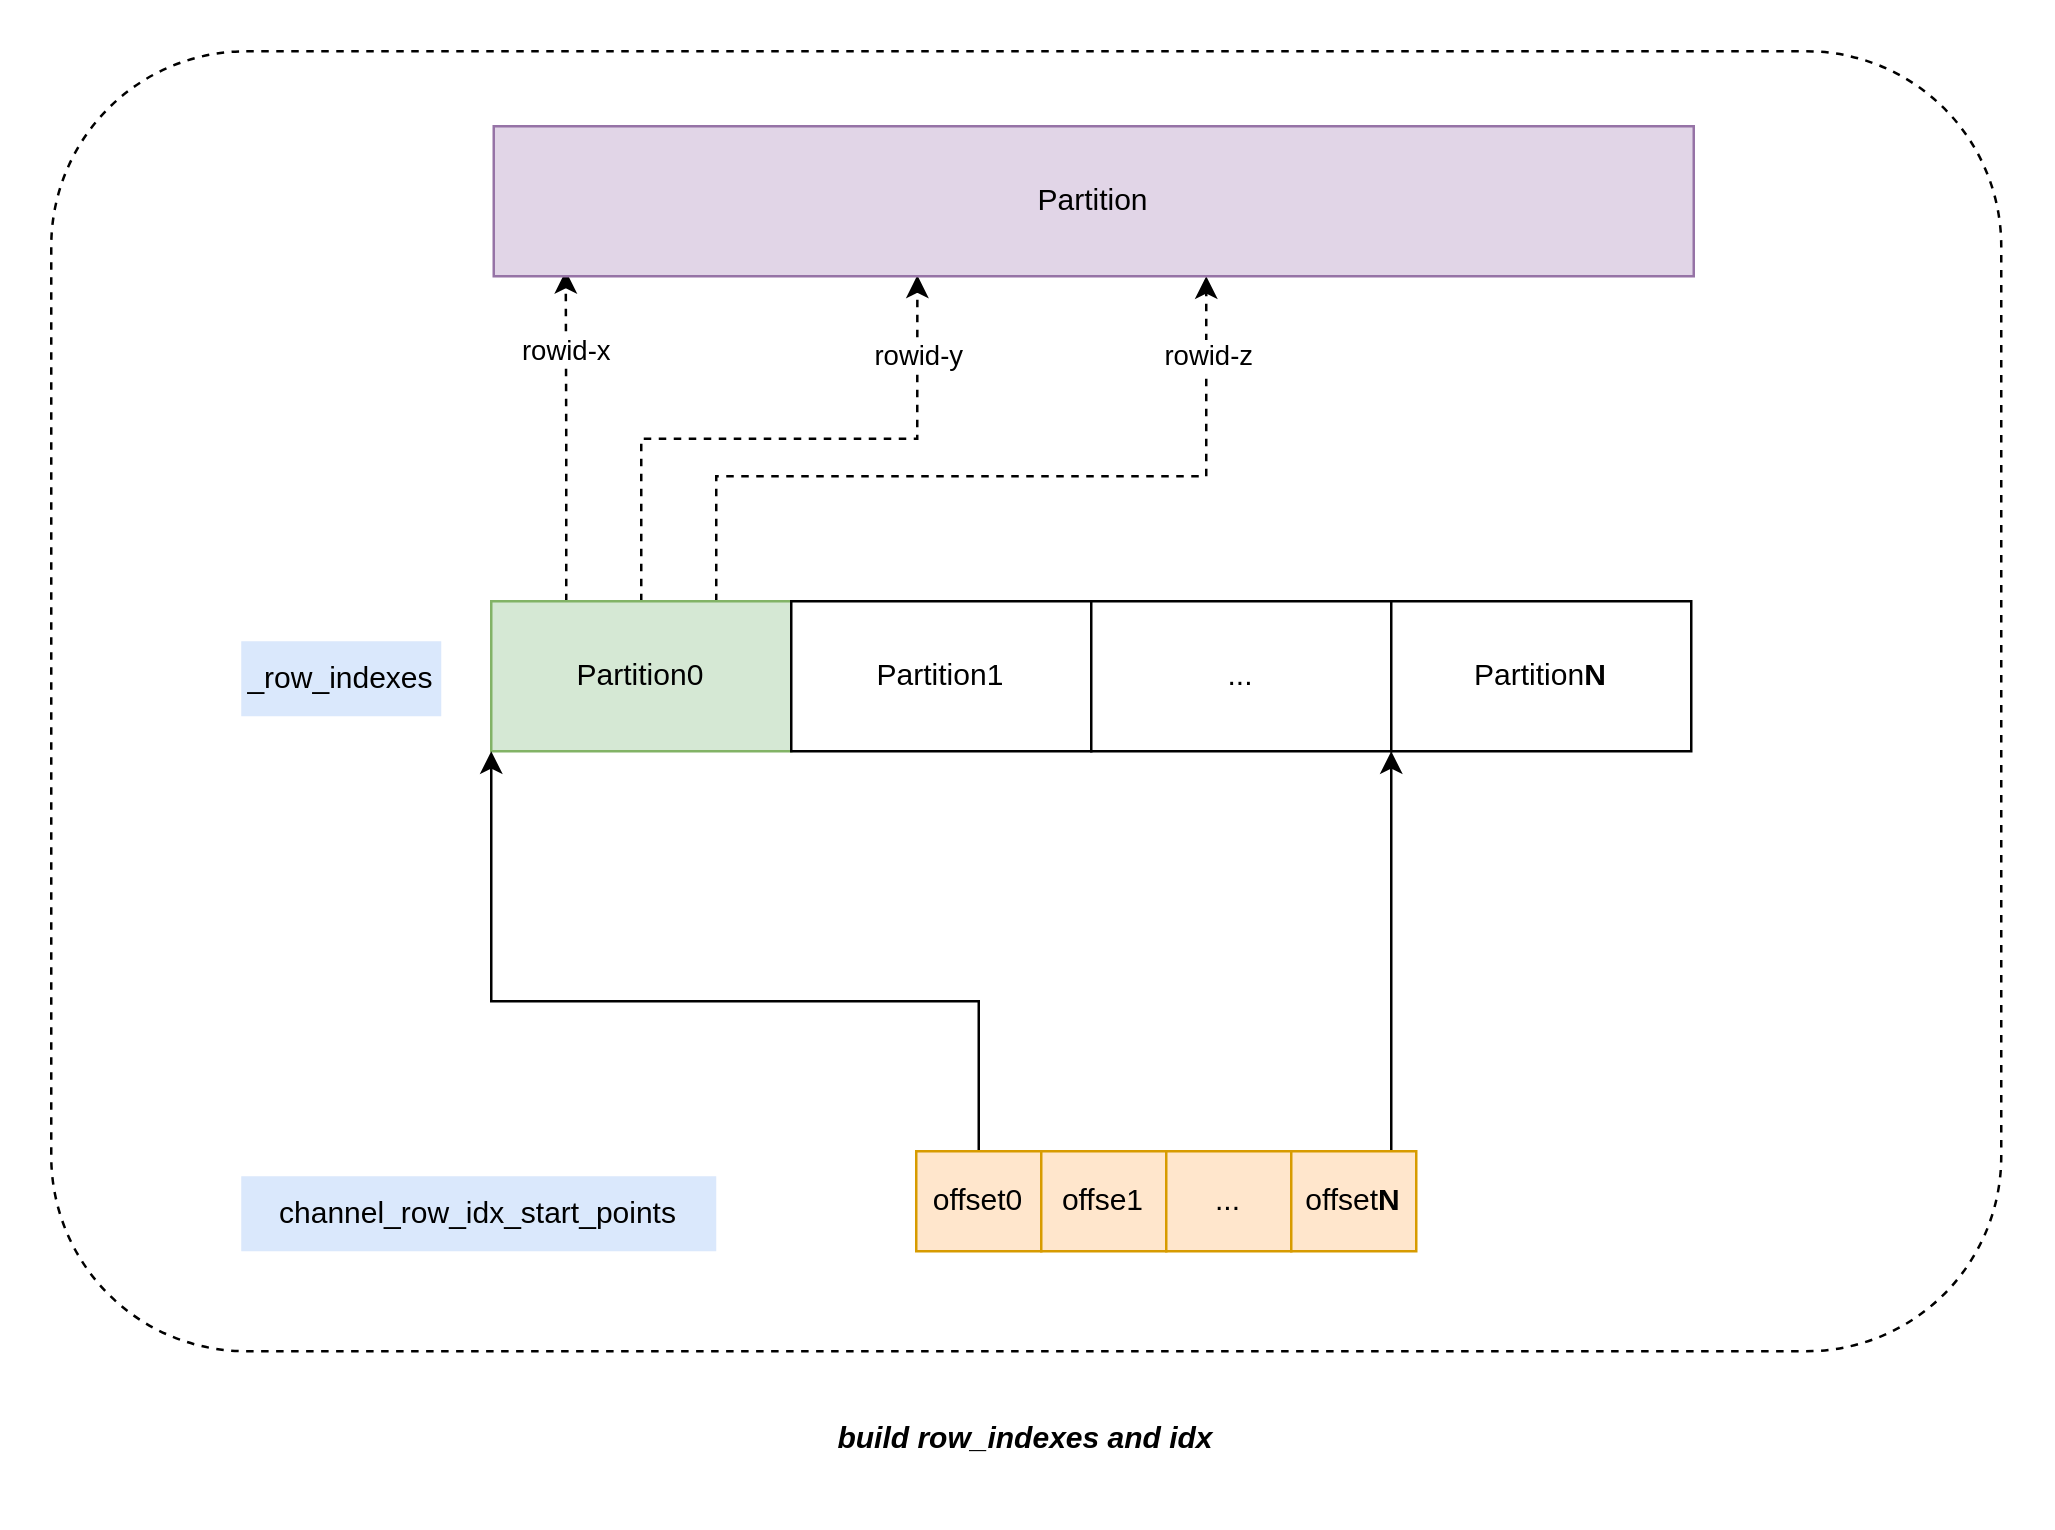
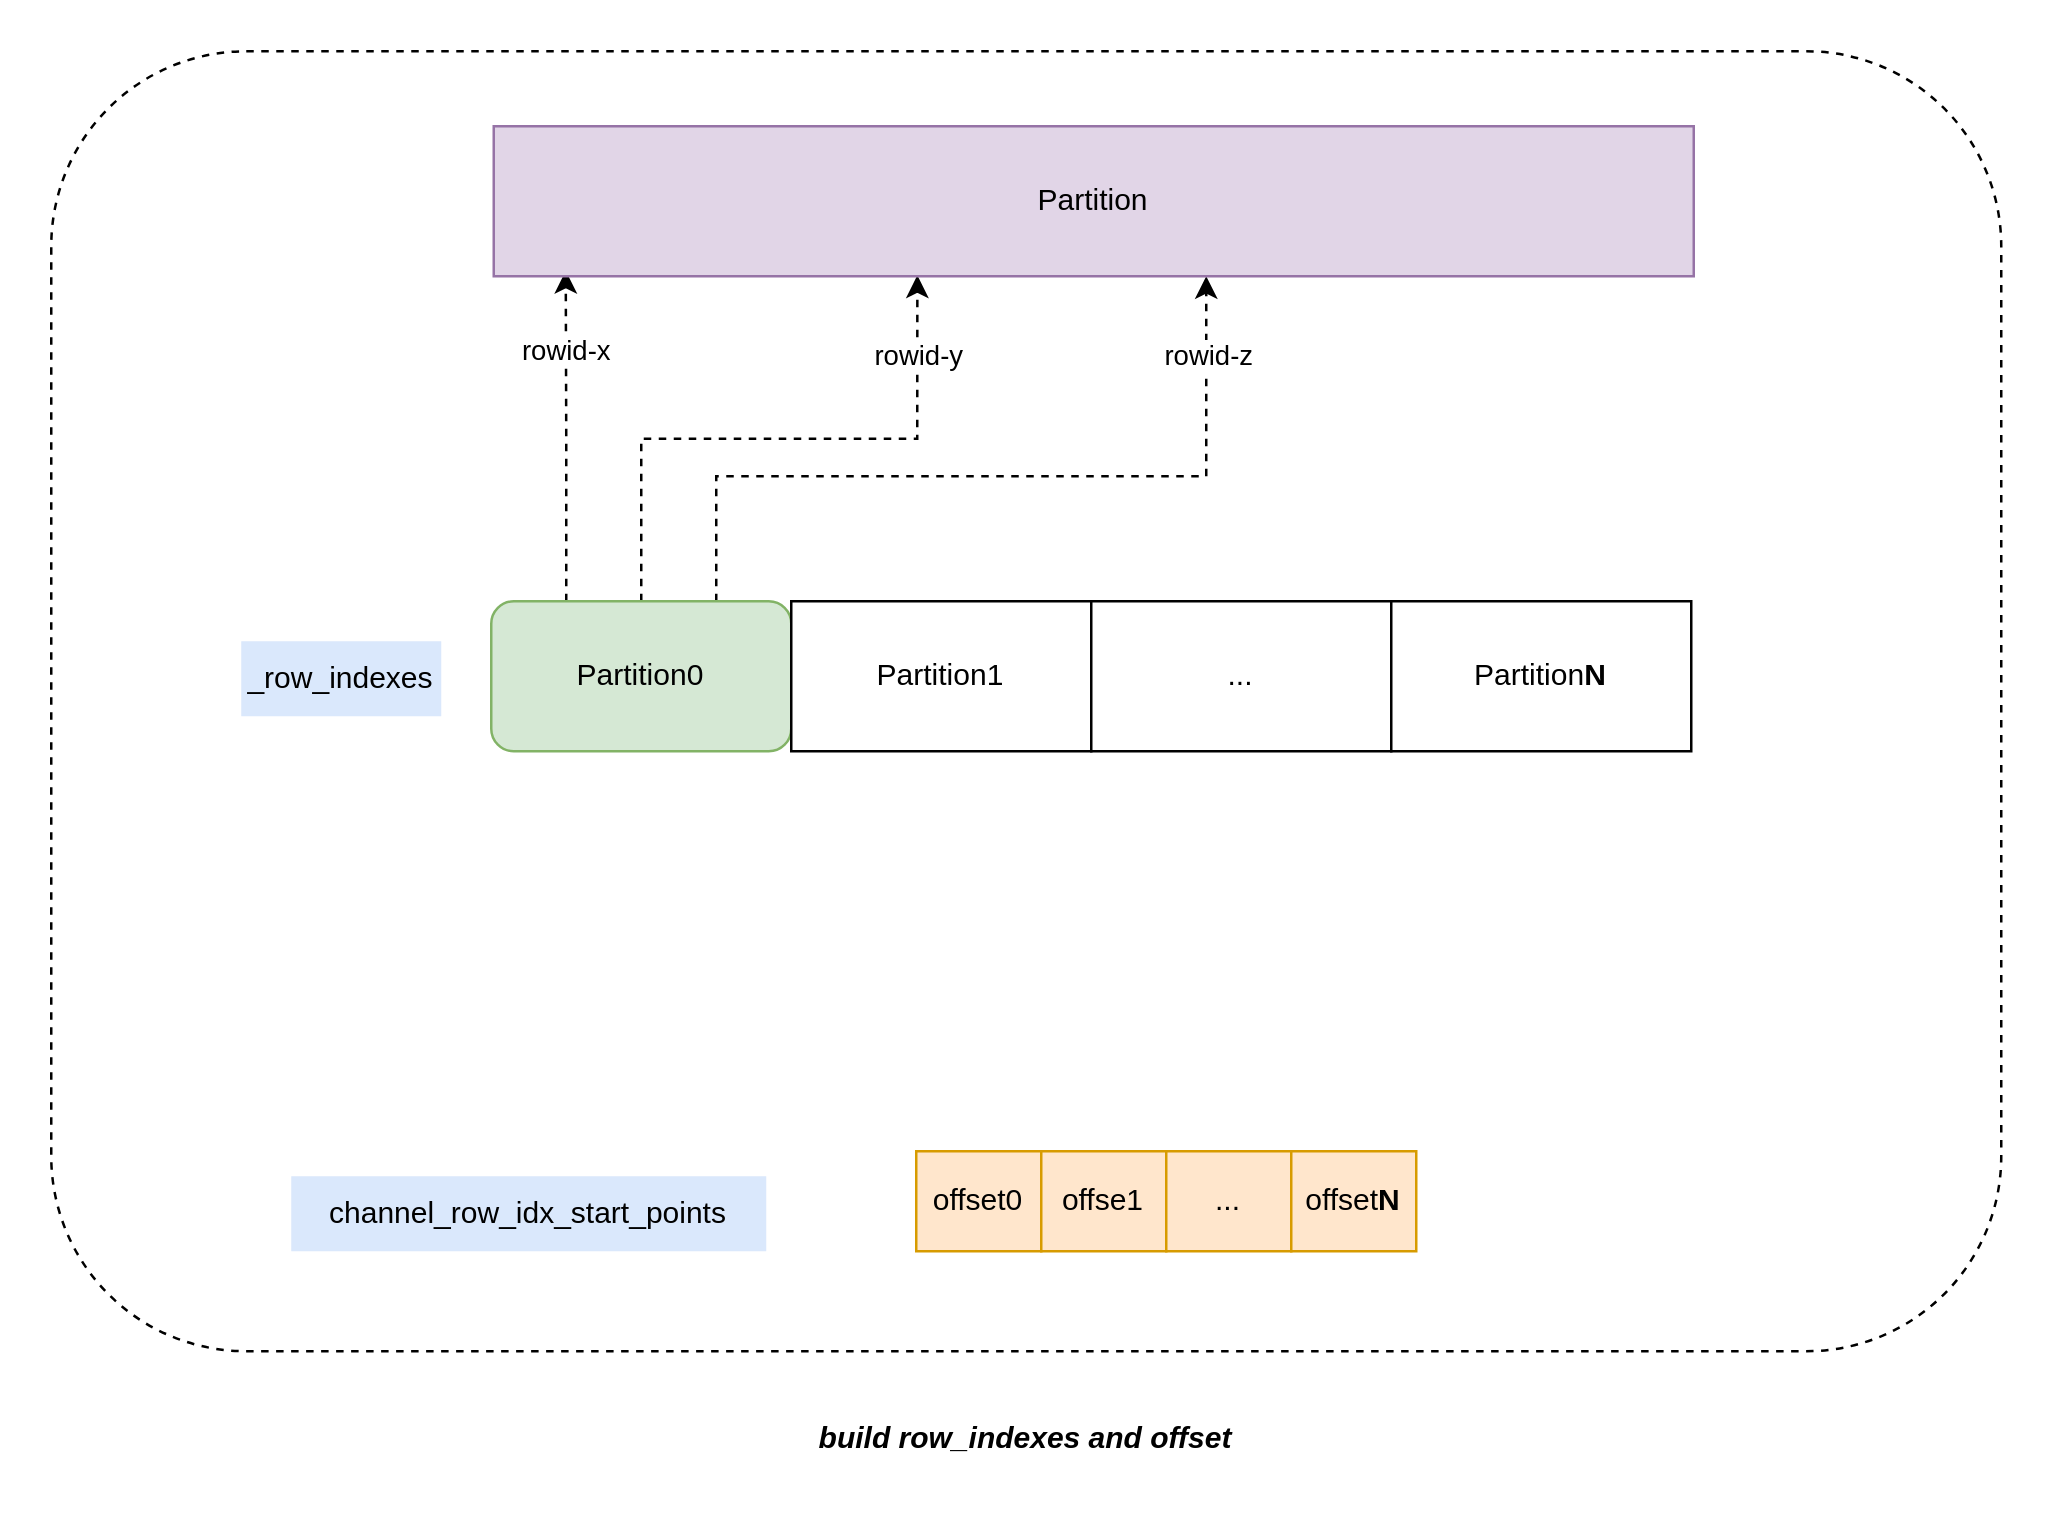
node "Partition0": shape rectangle -> rounded rectangle
edge "offsetN" -> "PartitionN": removed
edge "offset0" -> "Partition0": removed
node "channel_row_idx_start_points": moved (479, 1214) -> (529, 1214)
node "build row_indexes and idx": label "build row_indexes and idx" -> "build row_indexes and offset"
